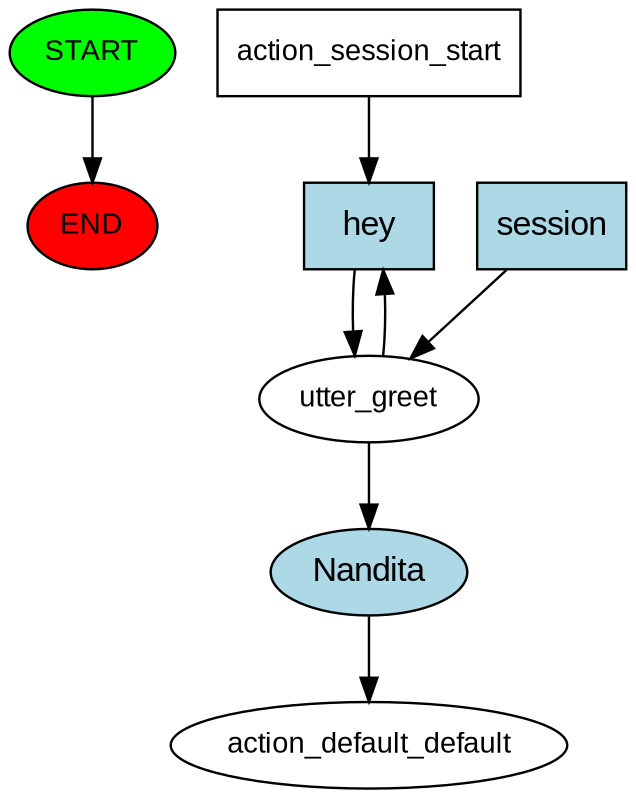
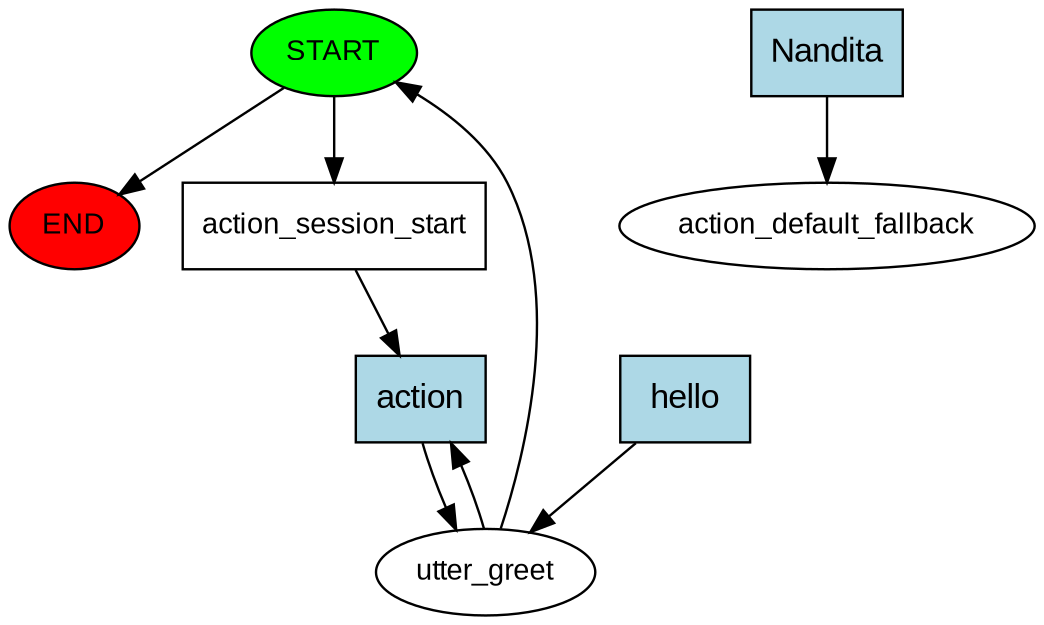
edge "START" -> "action_session_start": added
node "hey": label "hey" -> "action"
node "session": label "session" -> "hello"
edge "utter_greet" -> "Nandita": now "utter_greet" -> "START"
node "Nandita": shape ellipse -> box
node "action_default_default": label "action_default_default" -> "action_default_fallback"
